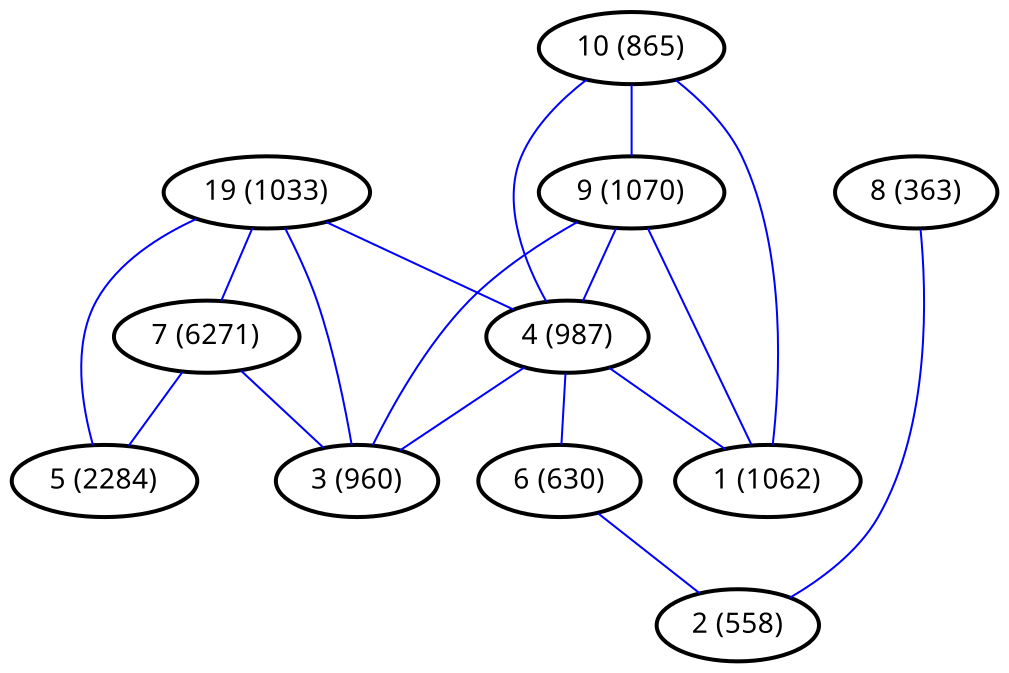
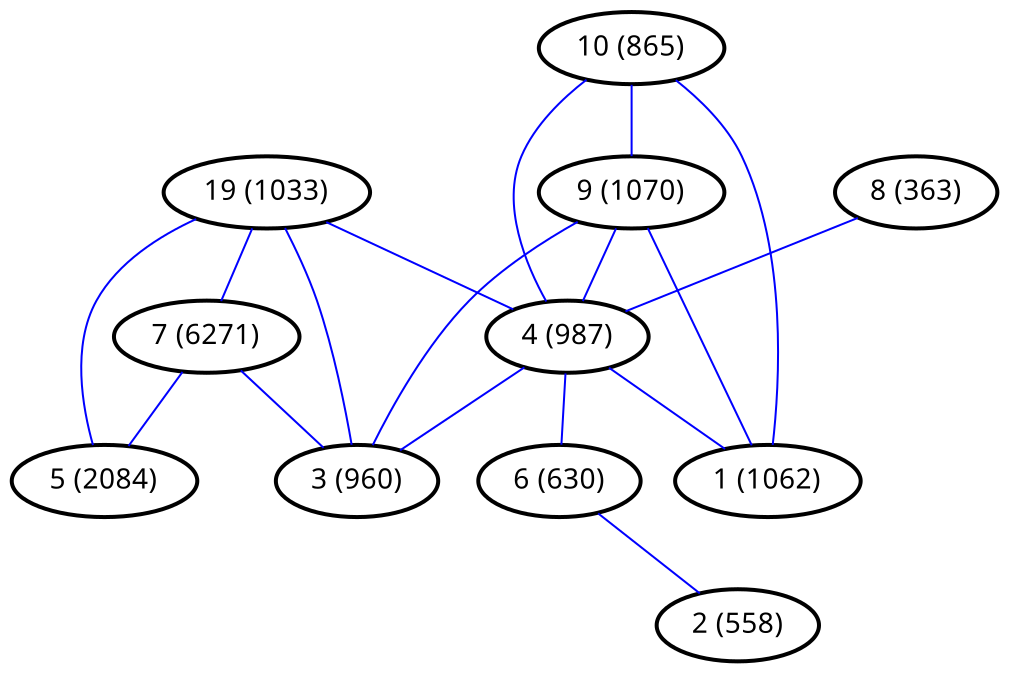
edge "8 (363)" -- "2 (558)": now "8 (363)" -- "4 (987)"
node "5 (2284)": label "5 (2284)" -> "5 (2084)"
